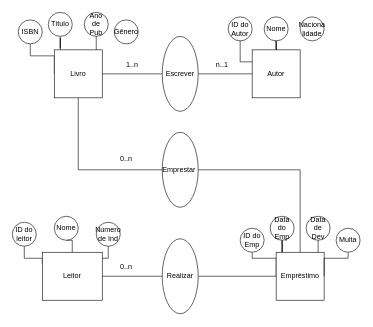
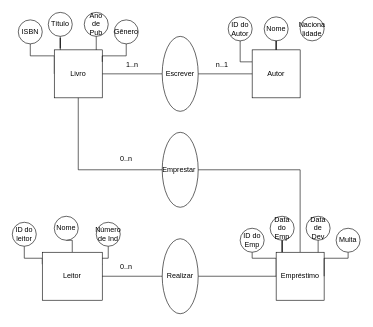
edge "Gênero" -- "Livro": added
